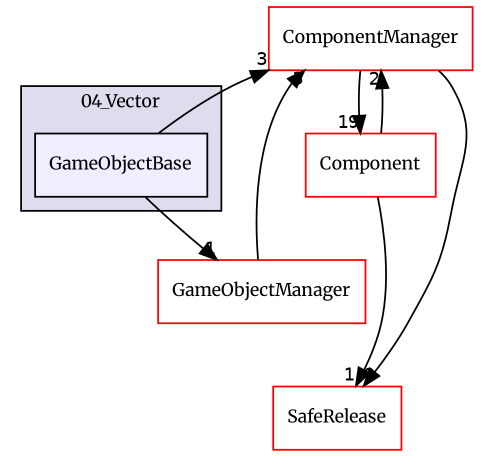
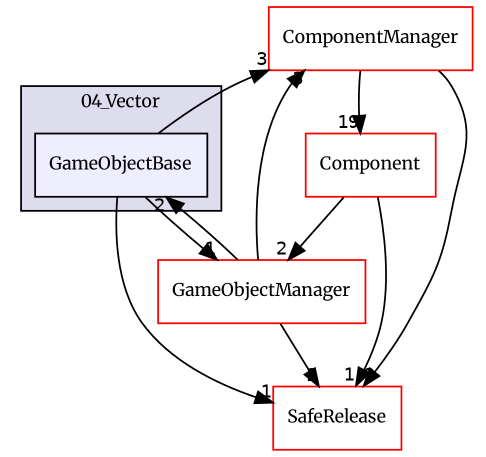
edge "Component" -> "ComponentManager": now "Component" -> "GameObjectManager"
edge "GameObjectManager" -> "GameObjectBase": added
edge "GameObjectBase" -> "SafeRelease": added
edge "GameObjectManager" -> "SafeRelease": added
